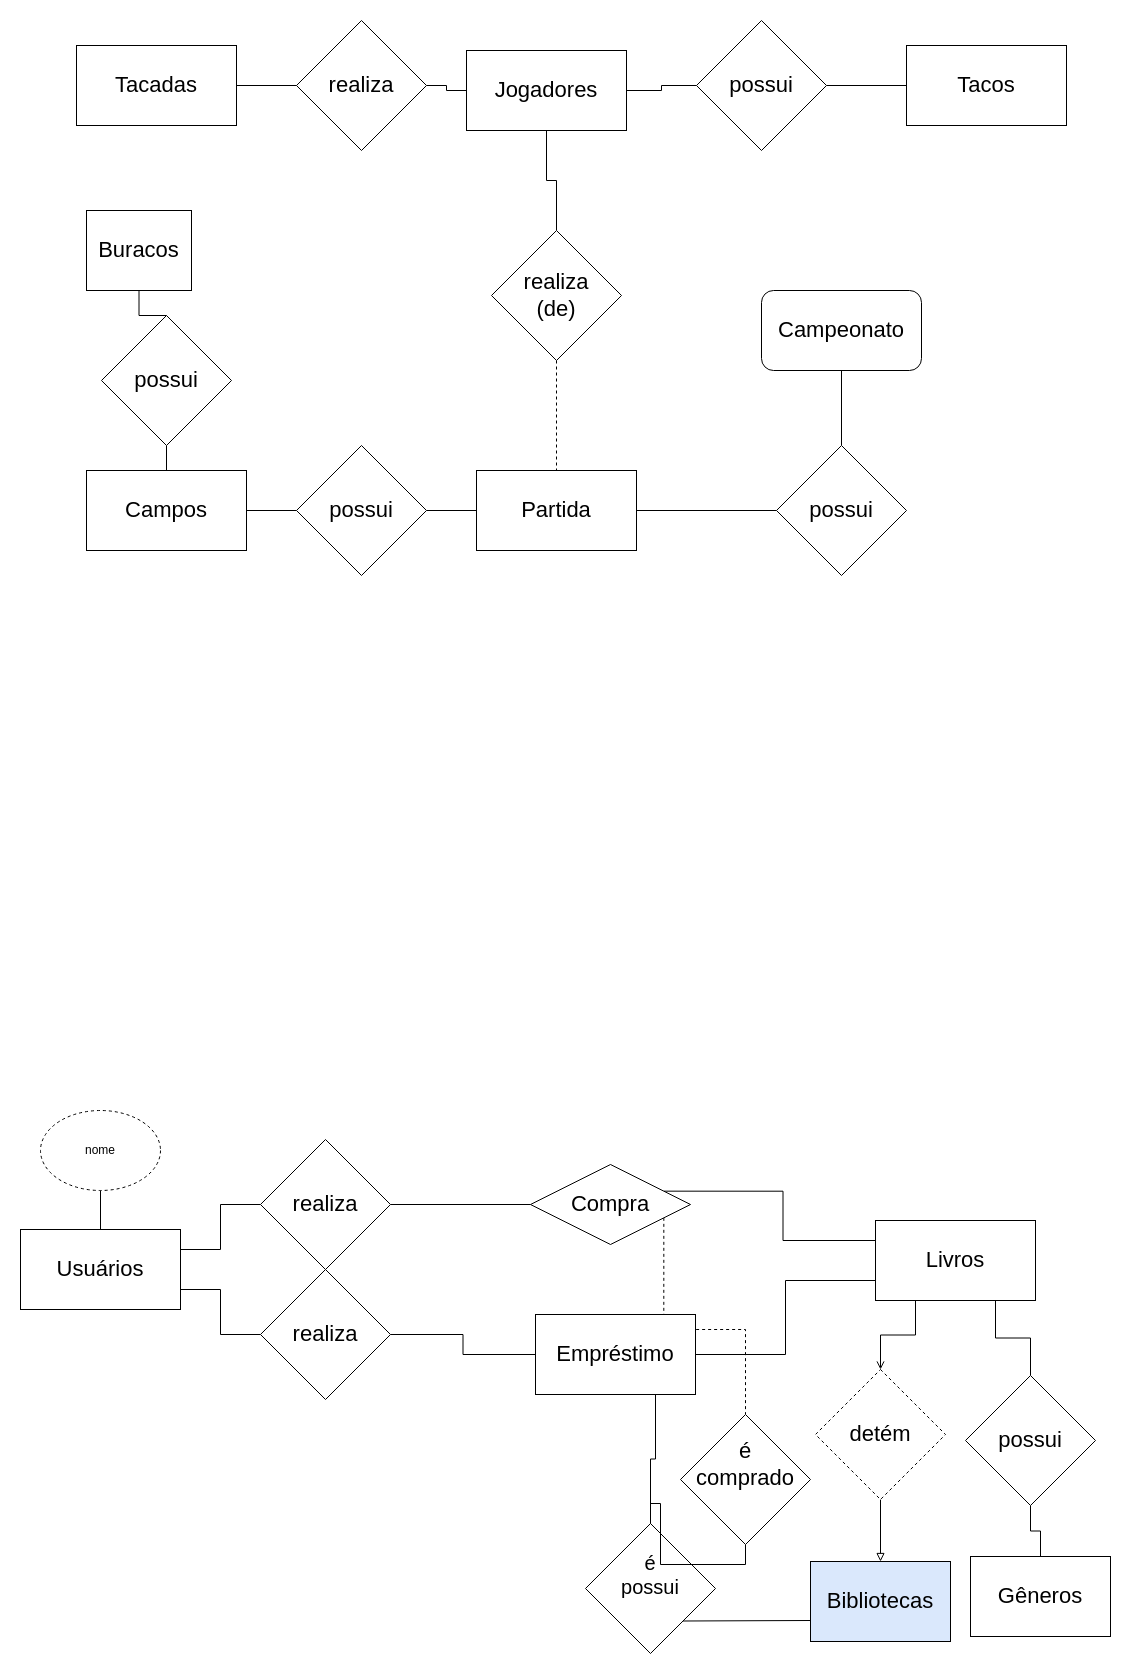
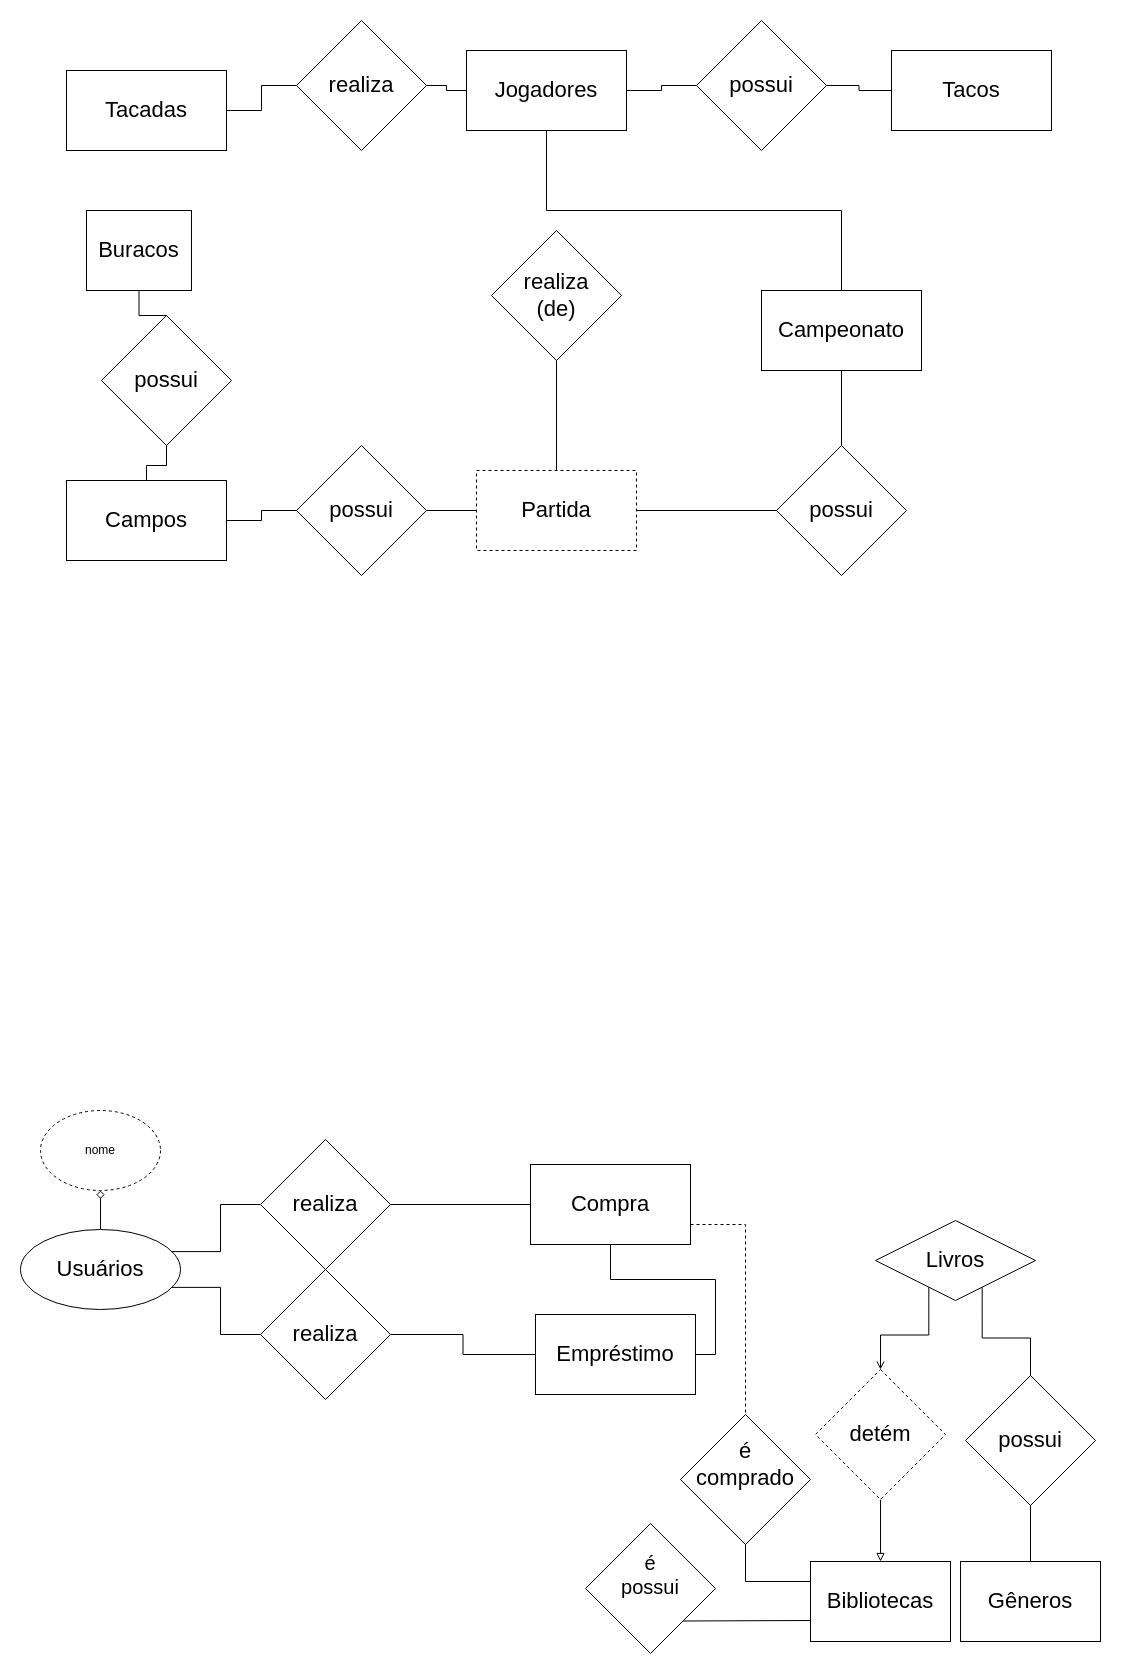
node "Tacadas": moved (157, 86) -> (147, 111)
node "Tacos": moved (987, 86) -> (972, 91)
edge "Jogadores" -- "realiza (de)": now "Jogadores" -- "Campeonato"
node "Campeonato": shape rounded rectangle -> rectangle
edge "realiza (de)" -- "Partida": style dashed -> solid
node "Campos": moved (167, 511) -> (147, 521)
node "Partida": style solid -> dashed
edge "nome" -- "Usuários": arrowhead none -> diamond
edge "Compra" -- "Livros": removed
node "Compra": shape diamond -> rectangle
node "Livros": shape rectangle -> diamond
node "Usuários": shape rectangle -> ellipse
edge "Livros" -- "Empréstimo": now "Compra" -- "Empréstimo"
edge "Empréstimo" -- "é possui": removed
edge "é comprado" -- "é possui": now "é comprado" -- "Bibliotecas"
node "Gêneros": moved (1041, 1597) -> (1031, 1602)
node "Bibliotecas": fillcolor #dae8fc -> #ffffff
